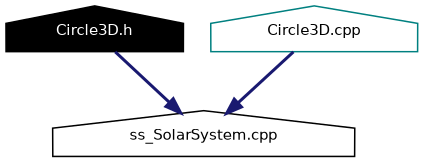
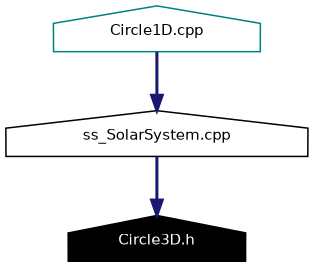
node "Circle3D.cpp": label "Circle3D.cpp" -> "Circle1D.cpp"
edge "Circle3D.h" -> "ss_SolarSystem.cpp": reversed
